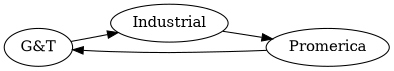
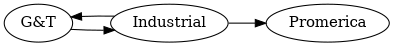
edge "Promerica" -> "G&T": now "Industrial" -> "G&T"
